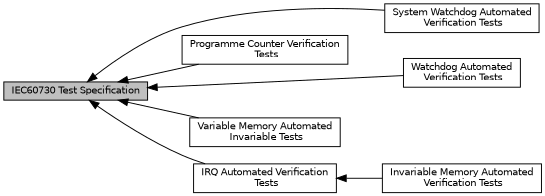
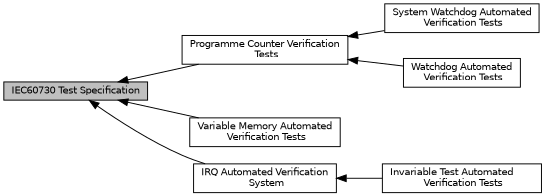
edge "System Watchdog Automated Verification Tests" -> "IEC60730 Test Specification": now "System Watchdog Automated Verification Tests" -> "Programme Counter Verification Tests"
edge "Watchdog Automated Verification Tests" -> "IEC60730 Test Specification": now "Watchdog Automated Verification Tests" -> "Programme Counter Verification Tests"
node "Variable Memory Automated Invariable Tests": label "Variable Memory Automated Invariable Tests" -> "Variable Memory Automated Verification Tests"
node "IRQ Automated Verification Tests": label "IRQ Automated Verification Tests" -> "IRQ Automated Verification System"
node "Invariable Memory Automated Verification Tests": label "Invariable Memory Automated Verification Tests" -> "Invariable Test Automated Verification Tests"
